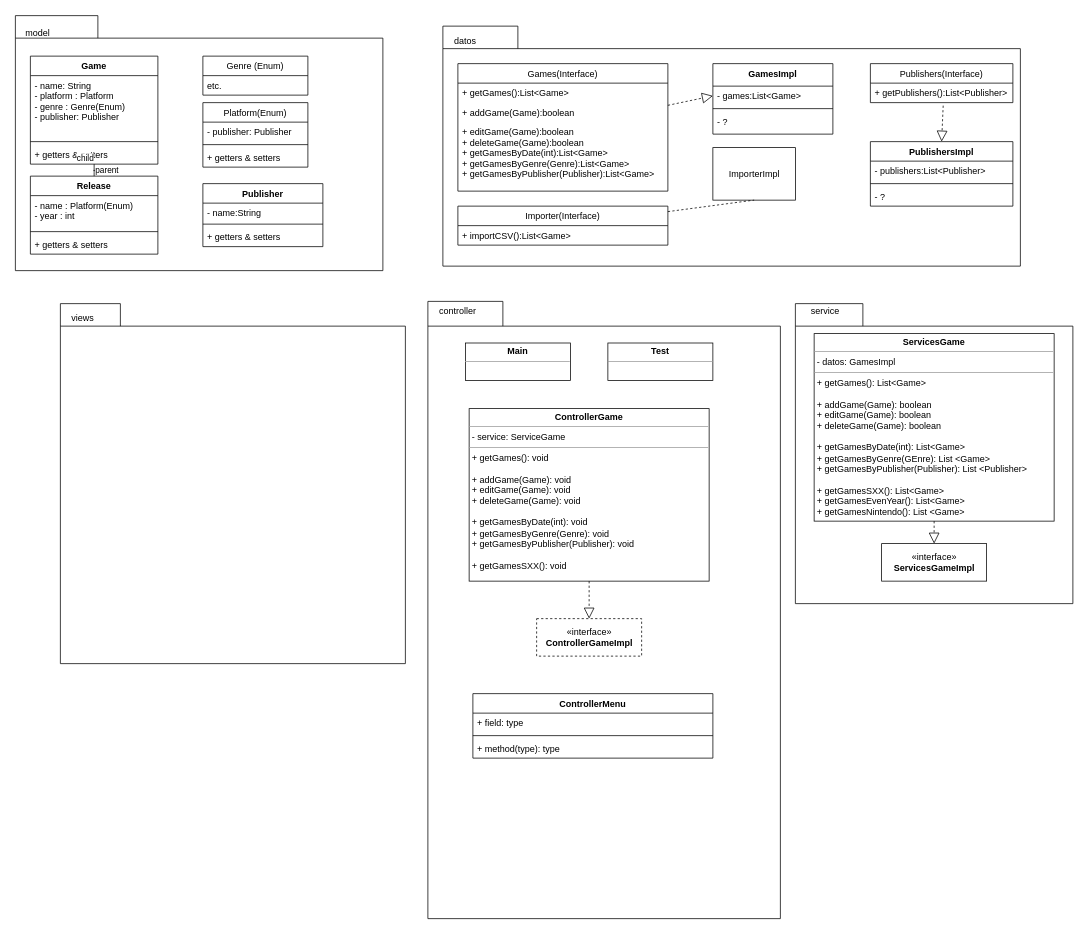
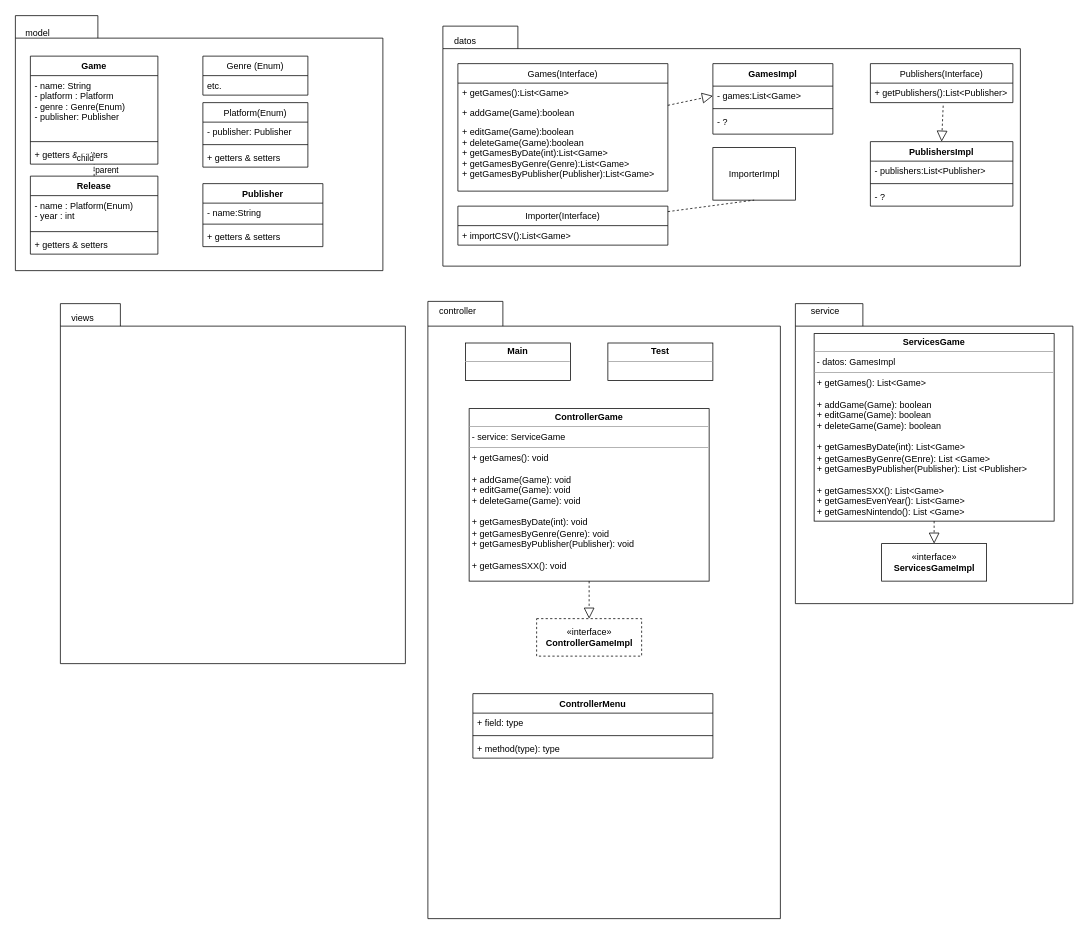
edge "Game" -- "Release": style solid -> dashed
